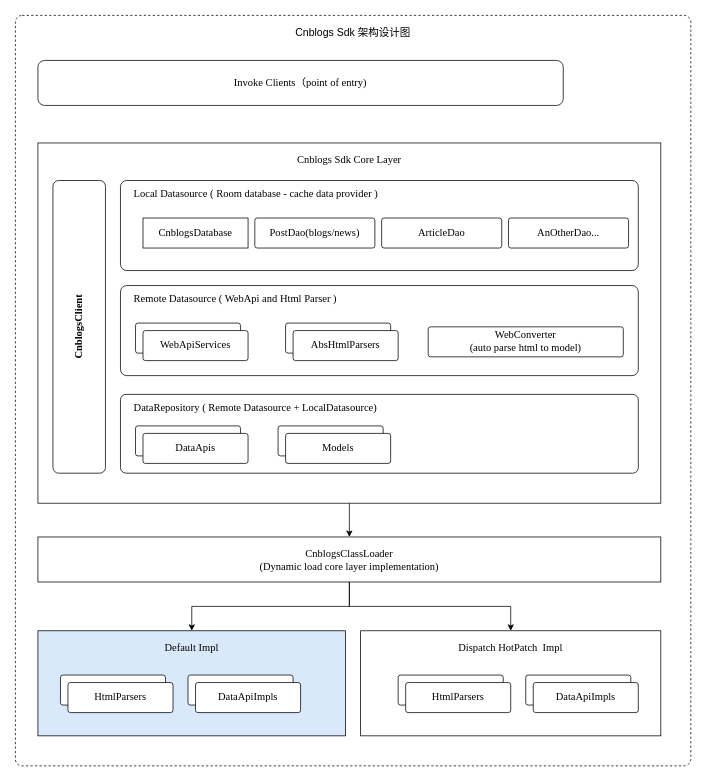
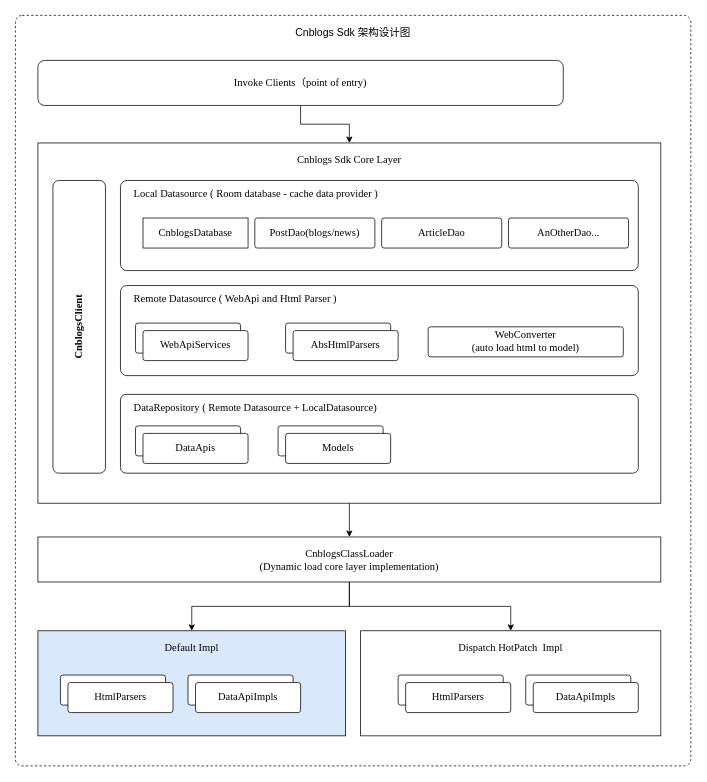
edge "Invoke Clients（point of entry)" -> "Cnblogs Sdk Core Layer": added
node "WebConverter (auto parse html to model)": label "WebConverter (auto parse html to model)" -> "WebConverter (auto load html to model)"
